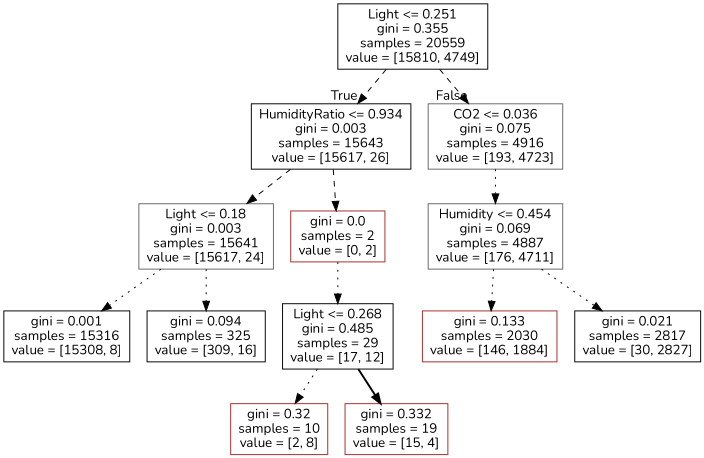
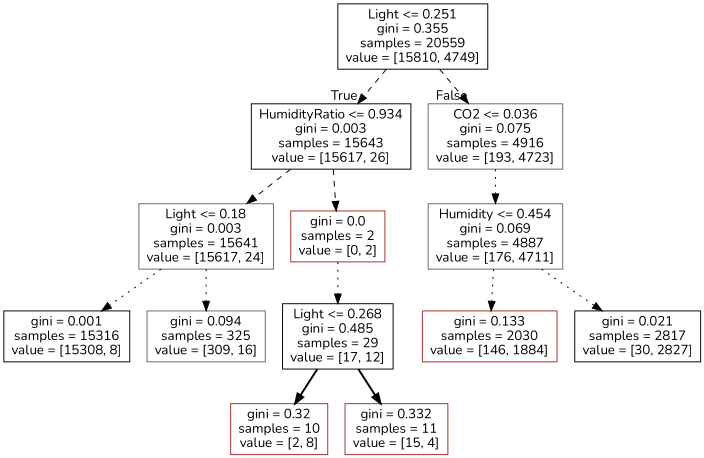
node "gini = 0.094 samples = 325 value = [309, 16]": color black -> gray40
edge "Light <= 0.268 gini = 0.485 samples = 29 value = [17, 12]" -> "gini = 0.32 samples = 10 value = [2, 8]": style dotted -> bold
node "gini = 0.332 samples = 19 value = [15, 4]": label "gini = 0.332 samples = 19 value = [15, 4]" -> "gini = 0.332 samples = 11 value = [15, 4]"
